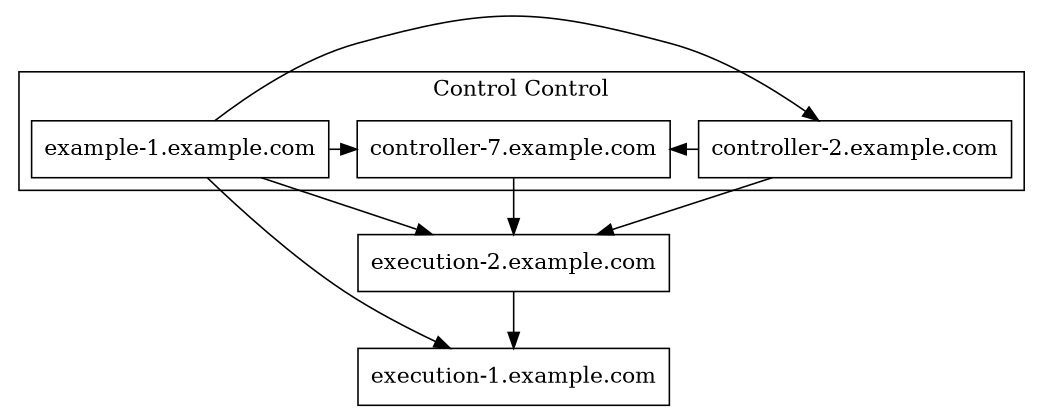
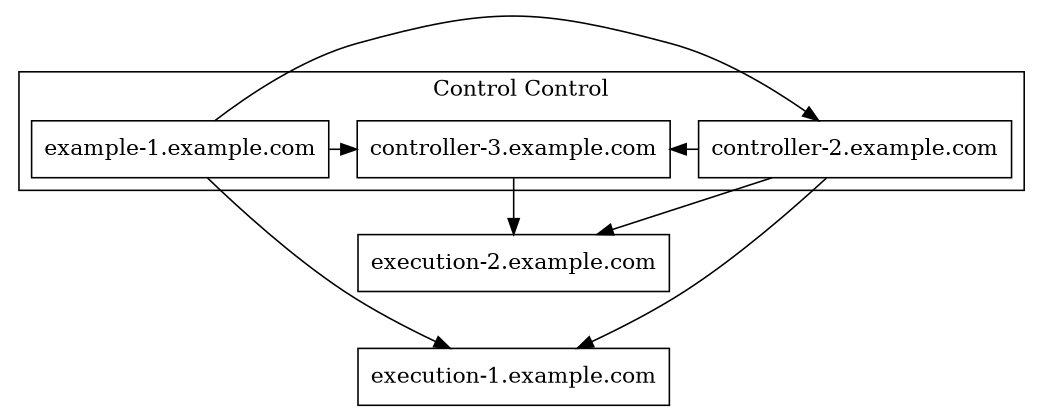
node "controller-7.example.com": label "controller-7.example.com" -> "controller-3.example.com"
edge "example-1.example.com" -> "execution-2.example.com": removed
edge "execution-2.example.com" -> "execution-1.example.com": now "controller-2.example.com" -> "execution-1.example.com"
